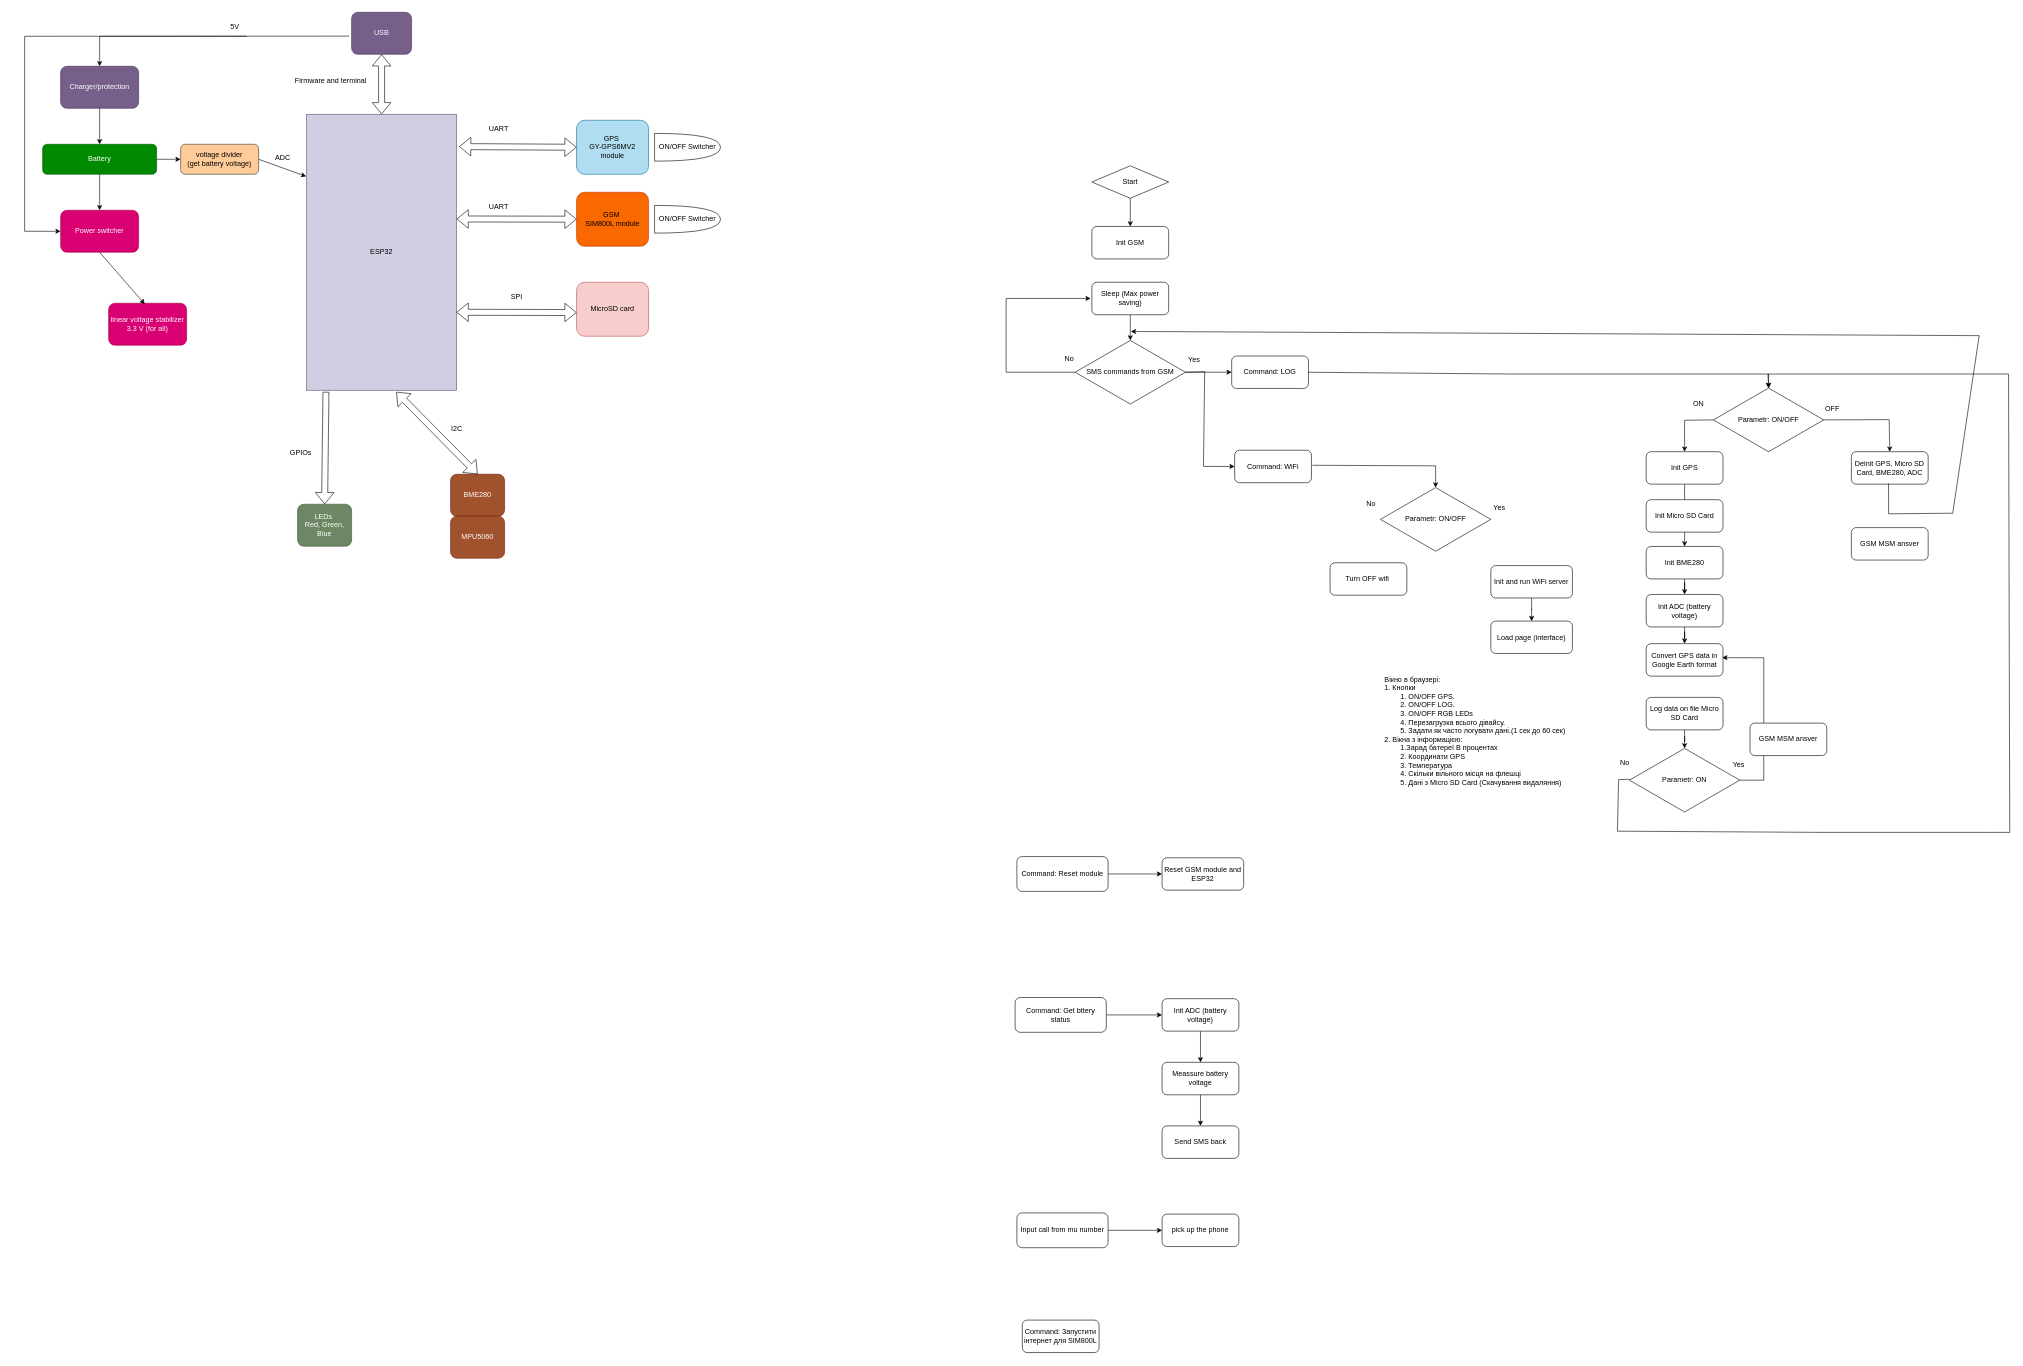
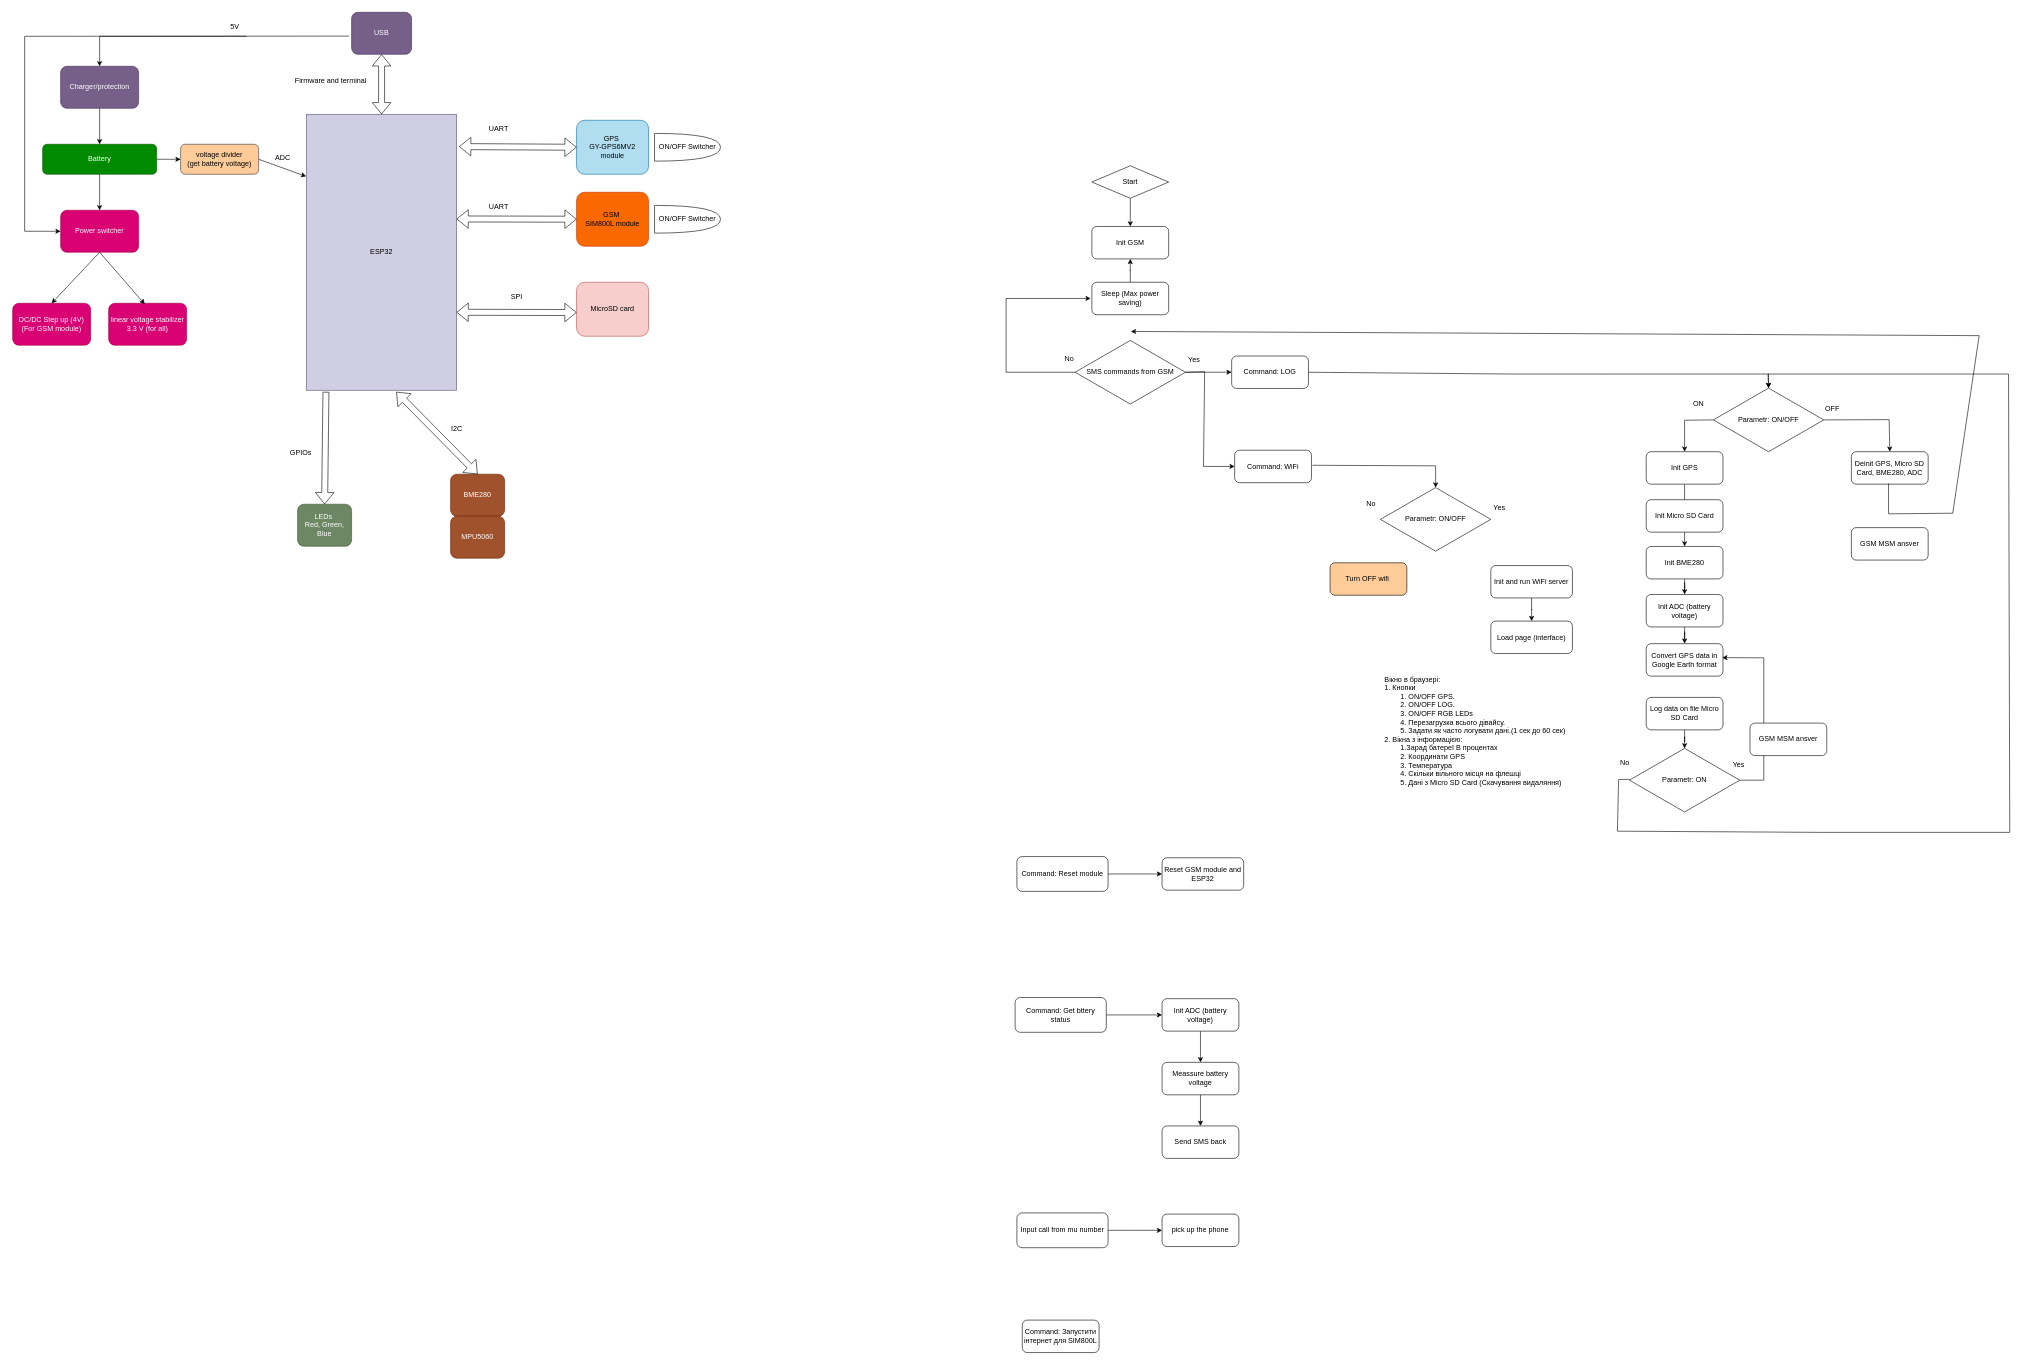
edge "Power switcher" -> "DC/DC Step up (4V) (For GSM module)": added
node "DC/DC Step up (4V) (For GSM module)": added
edge "Sleep (Max power saving)" -> "SMS commands from GSM": now "Sleep (Max power saving)" -> "Init GSM"
node "Turn OFF wifi": fillcolor #ffffff -> #ffcc99
